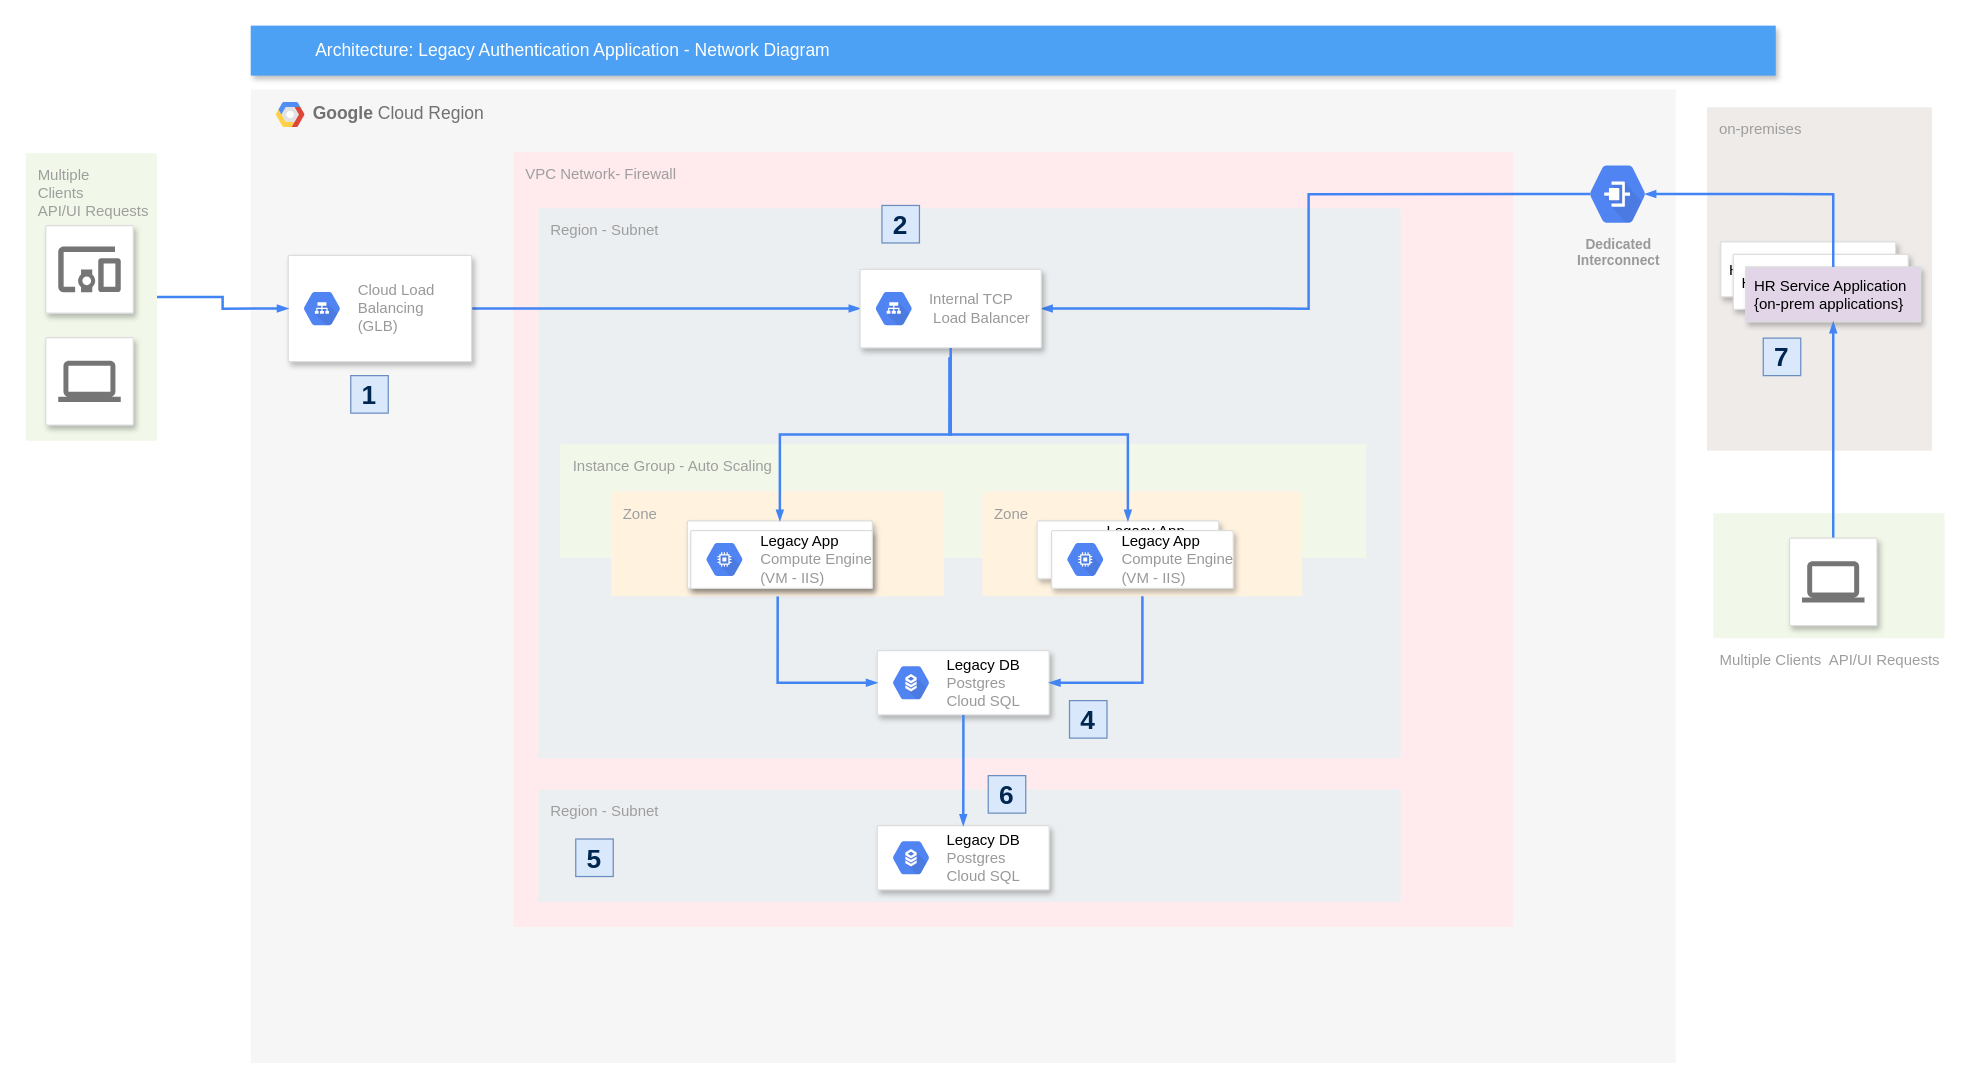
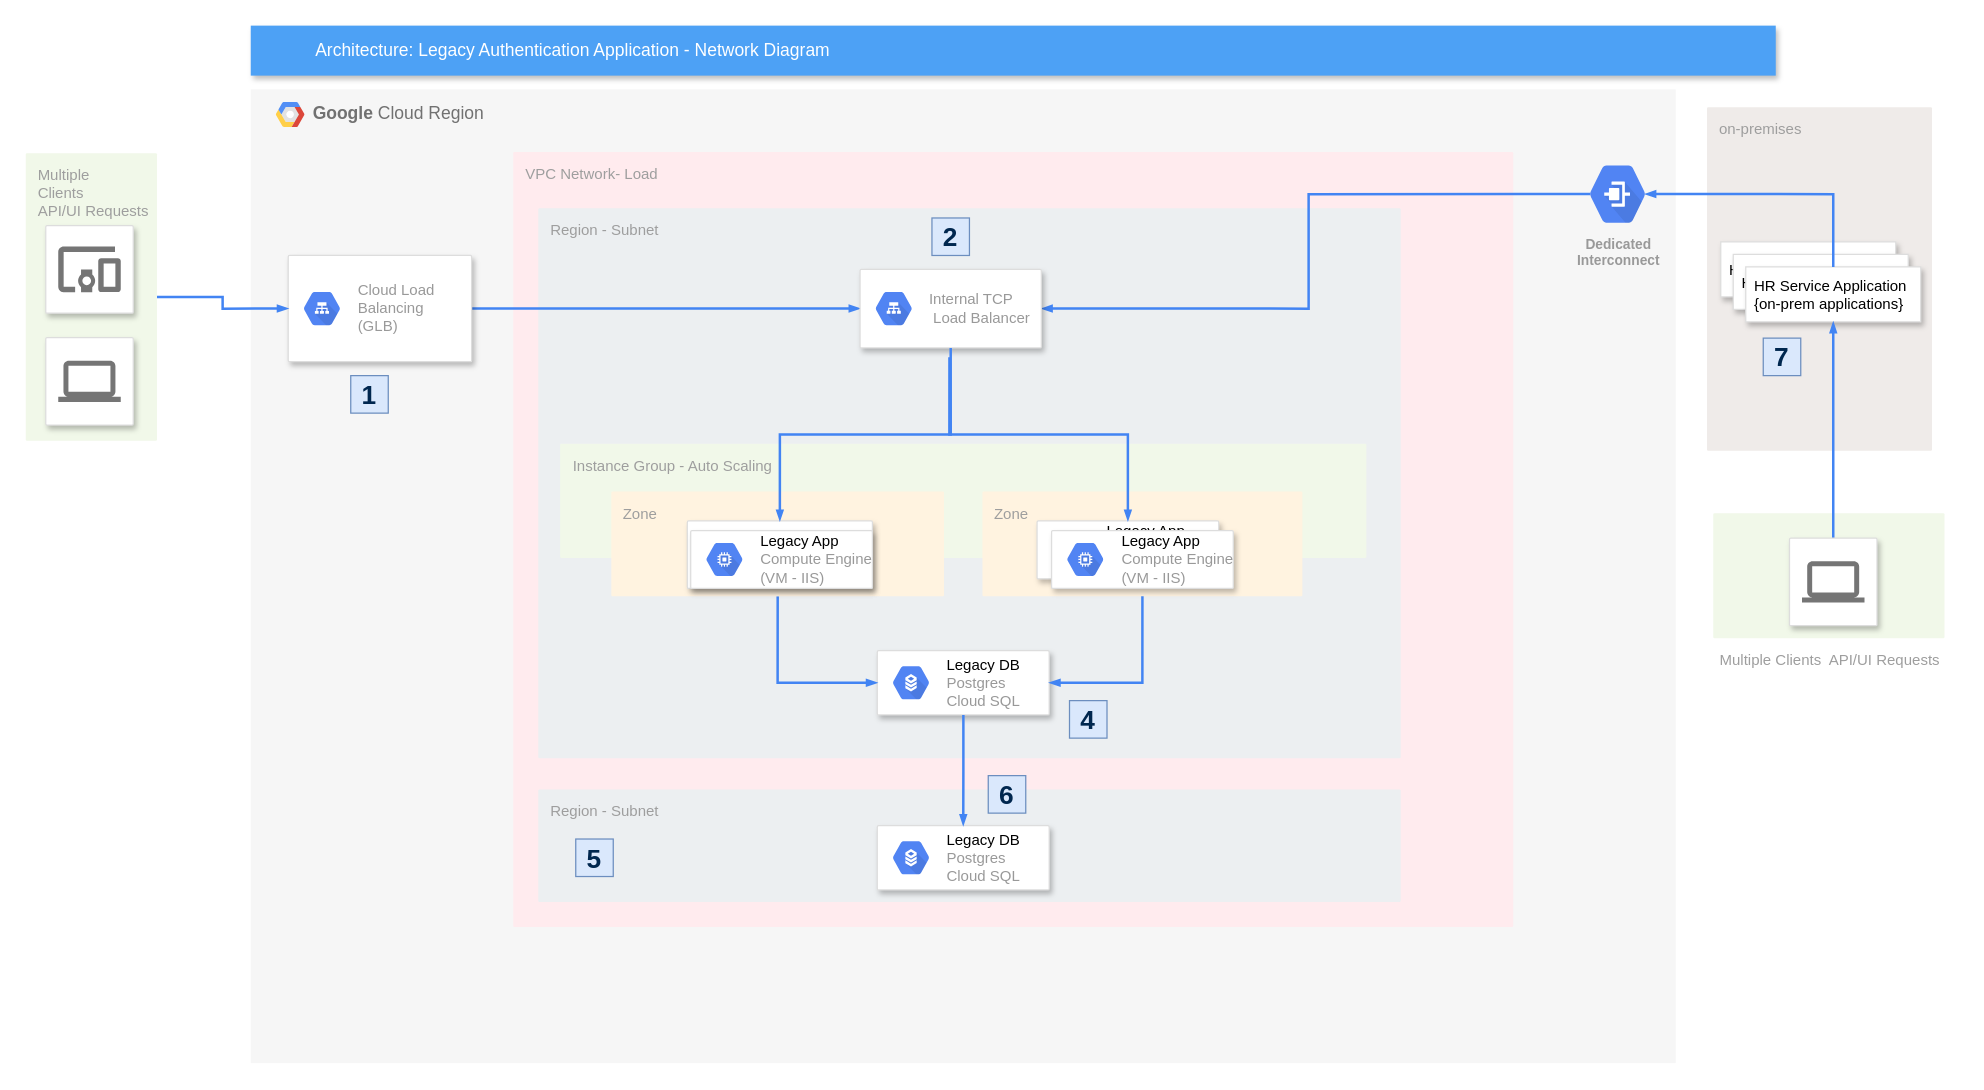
node "VPC Network- Firewall": label "VPC Network- Firewall" -> "VPC Network- Load"
node "2": moved (901, 224) -> (951, 237)
node "HR Service Application {on-prem applications}": fillcolor #e1d5e7 -> #ffffff
